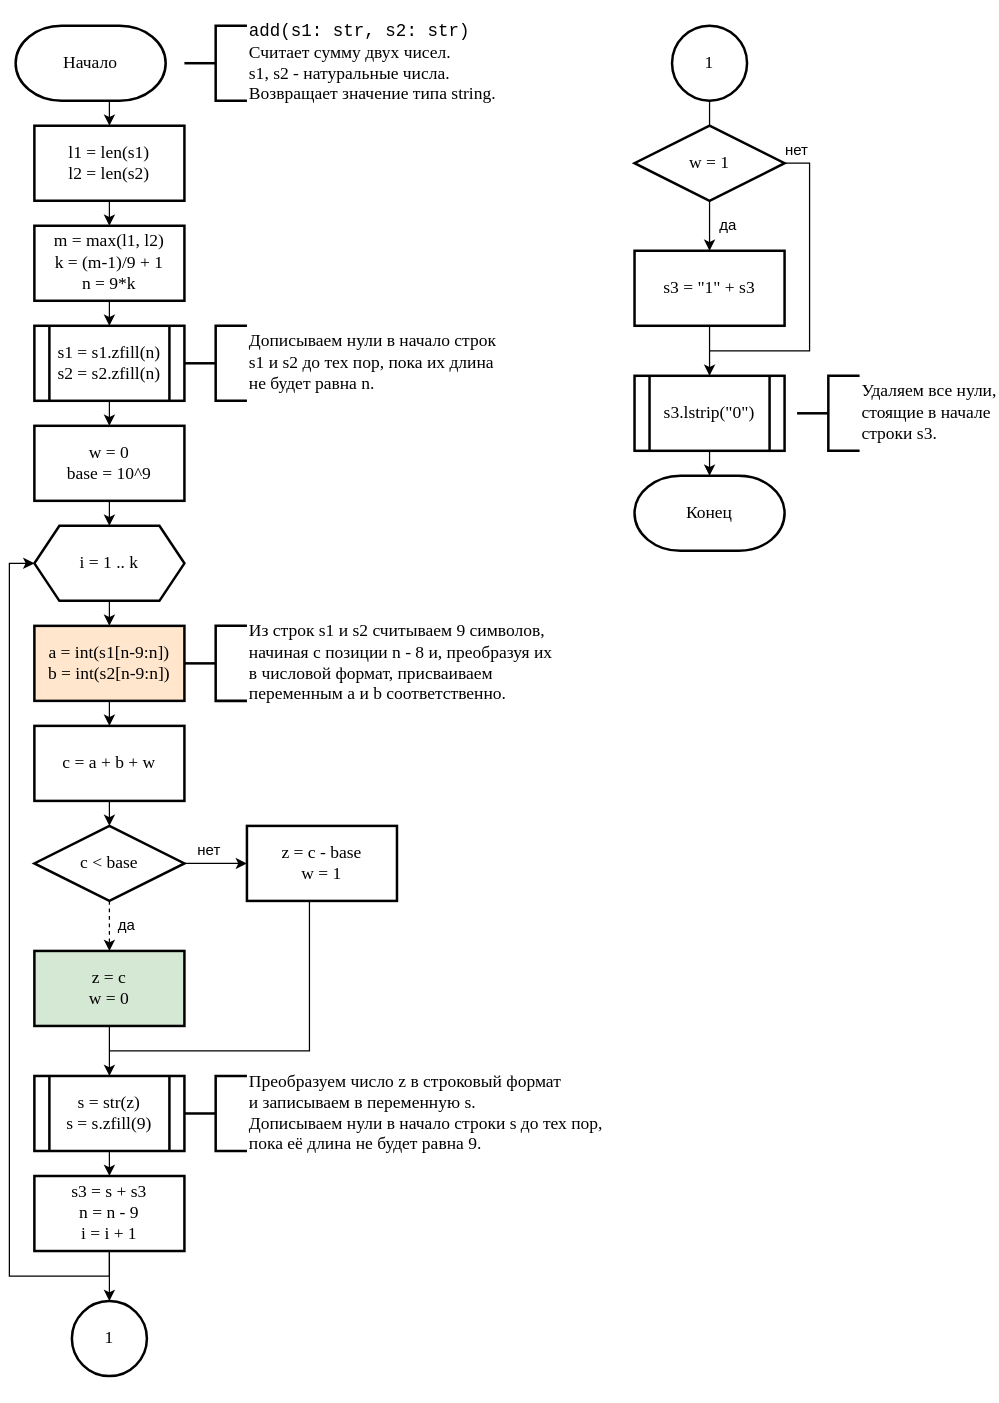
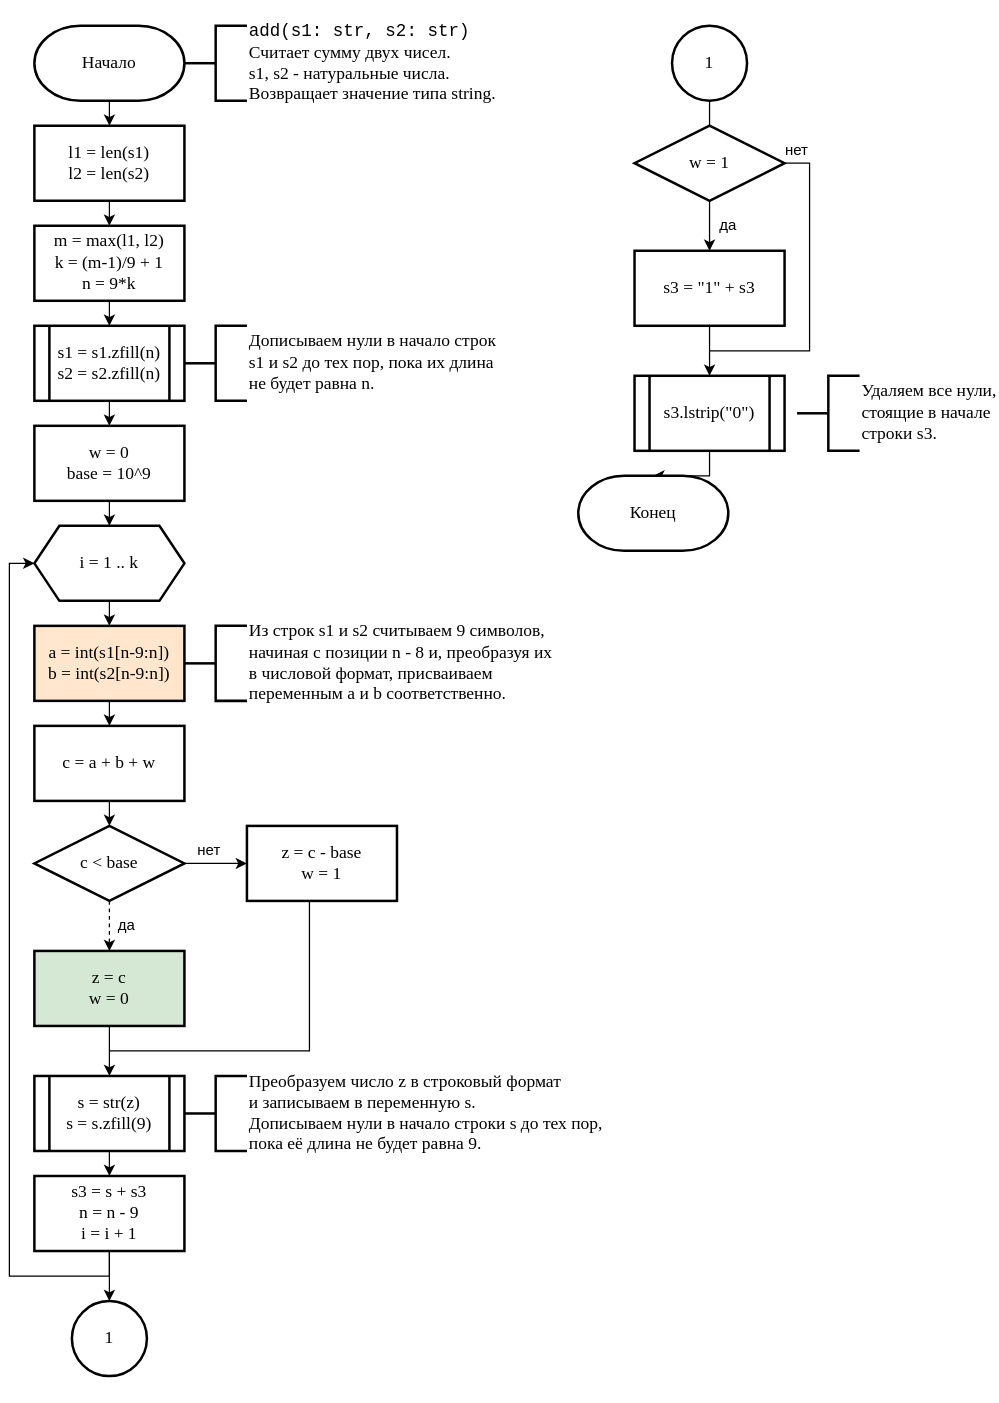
node "Начало": moved (91, 63) -> (109, 63)
node "Конец": moved (709, 513) -> (653, 513)
